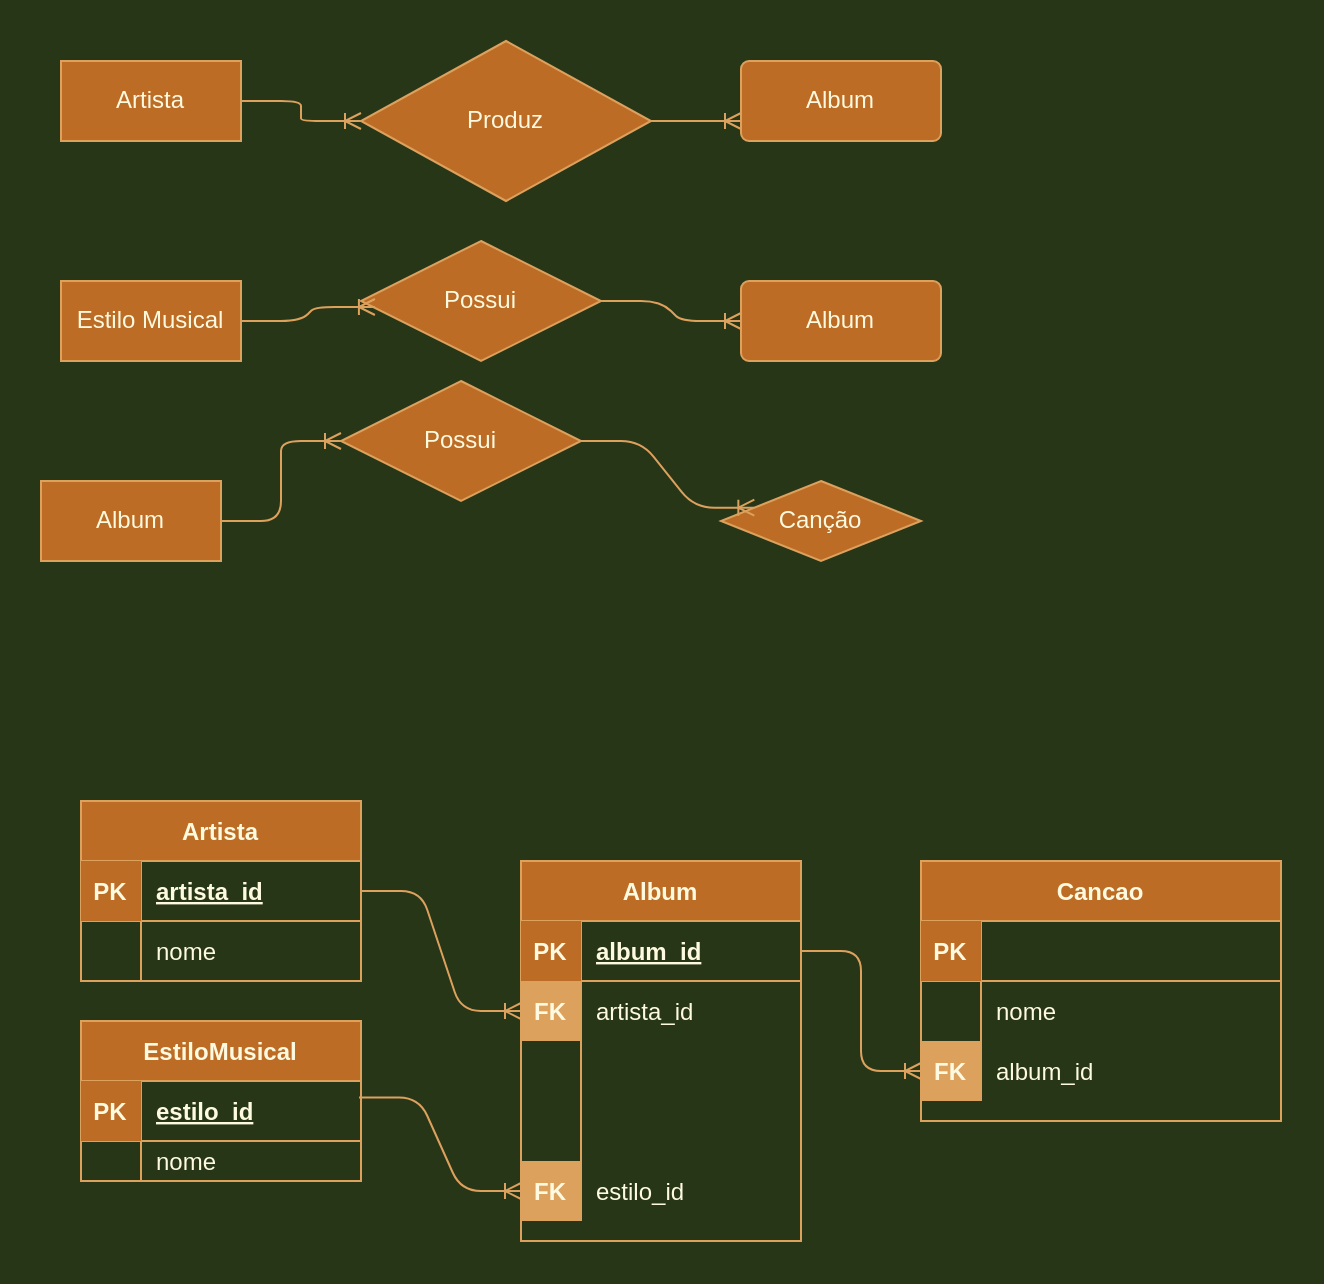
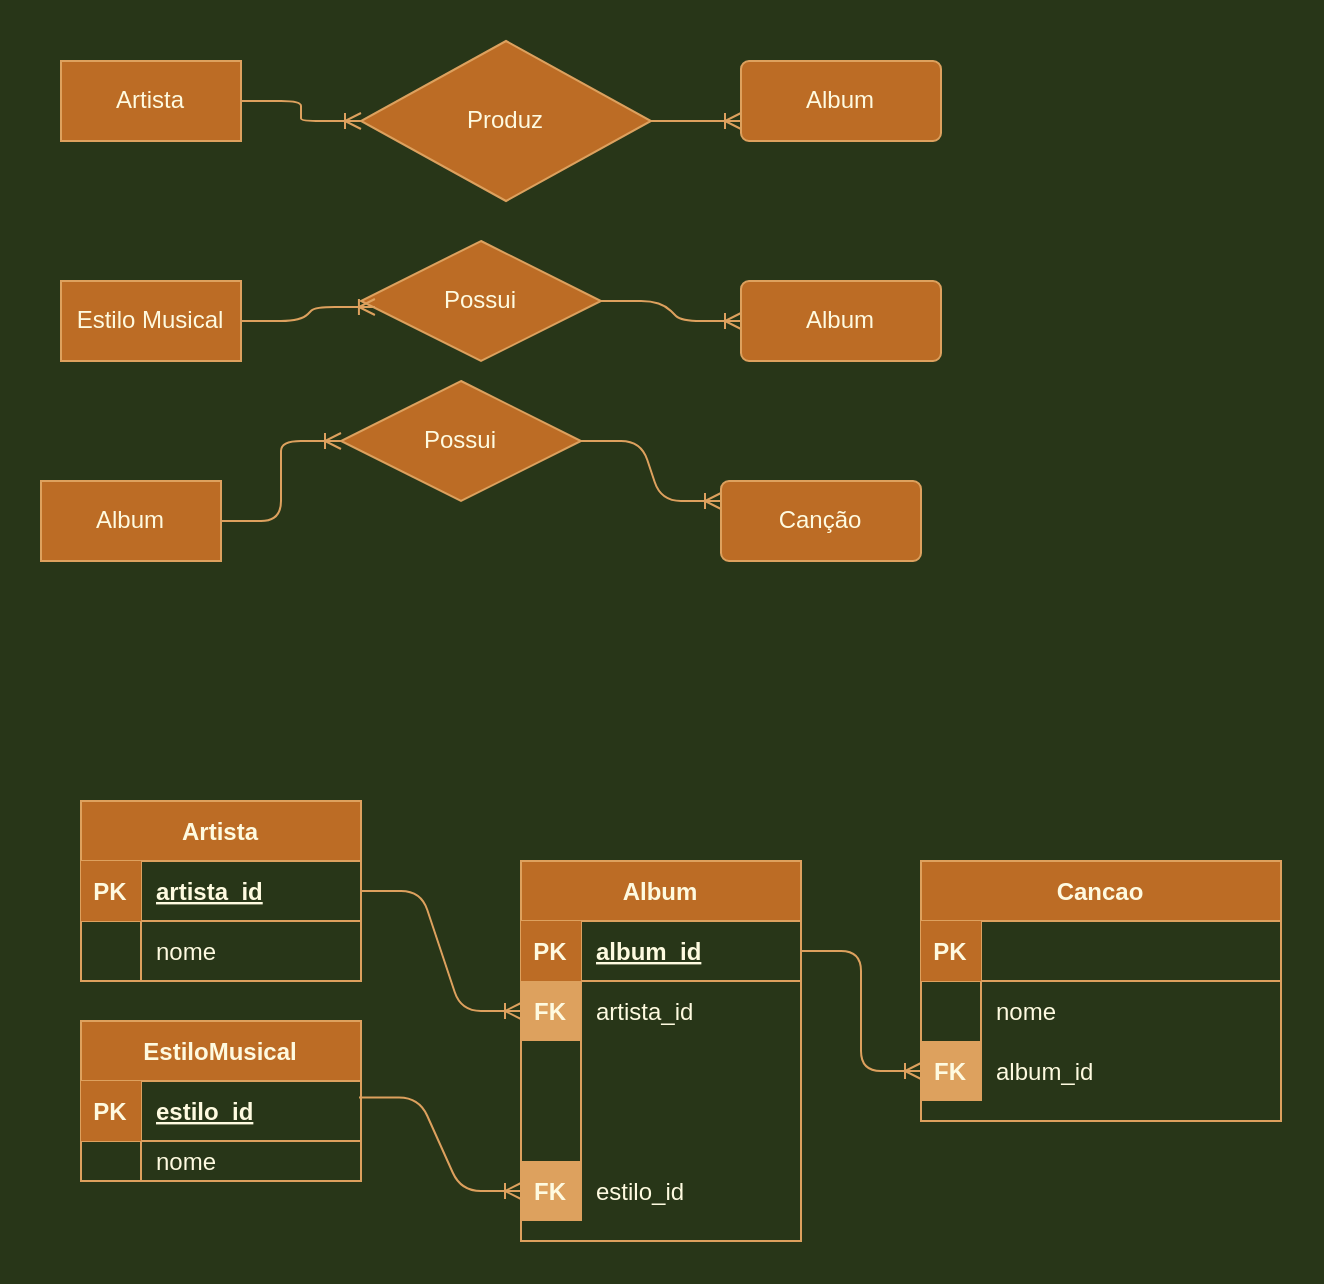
node "Canção": shape diamond -> rounded rectangle
